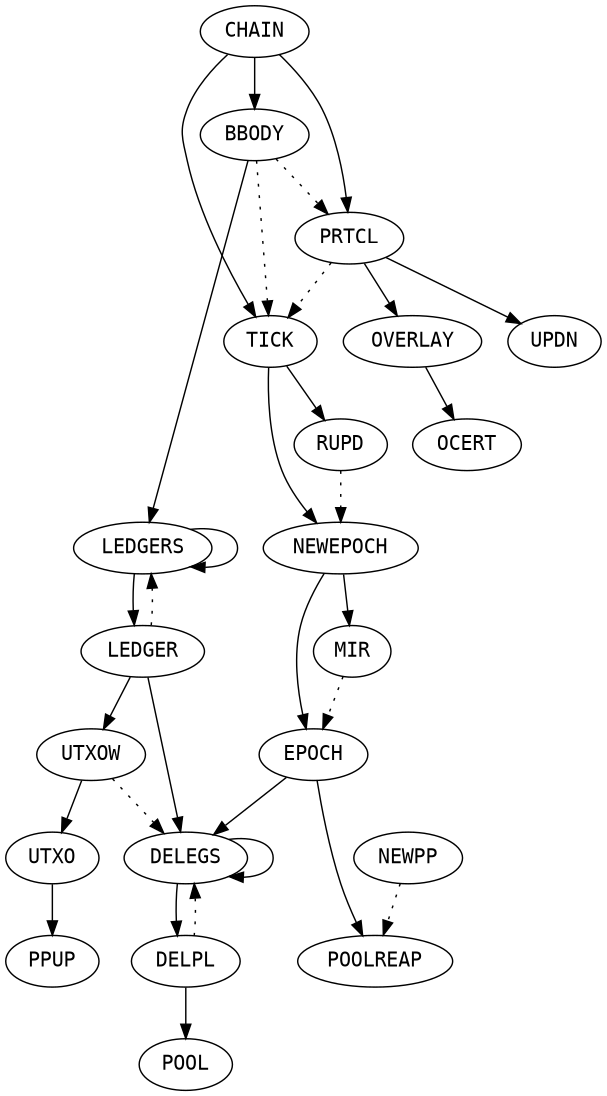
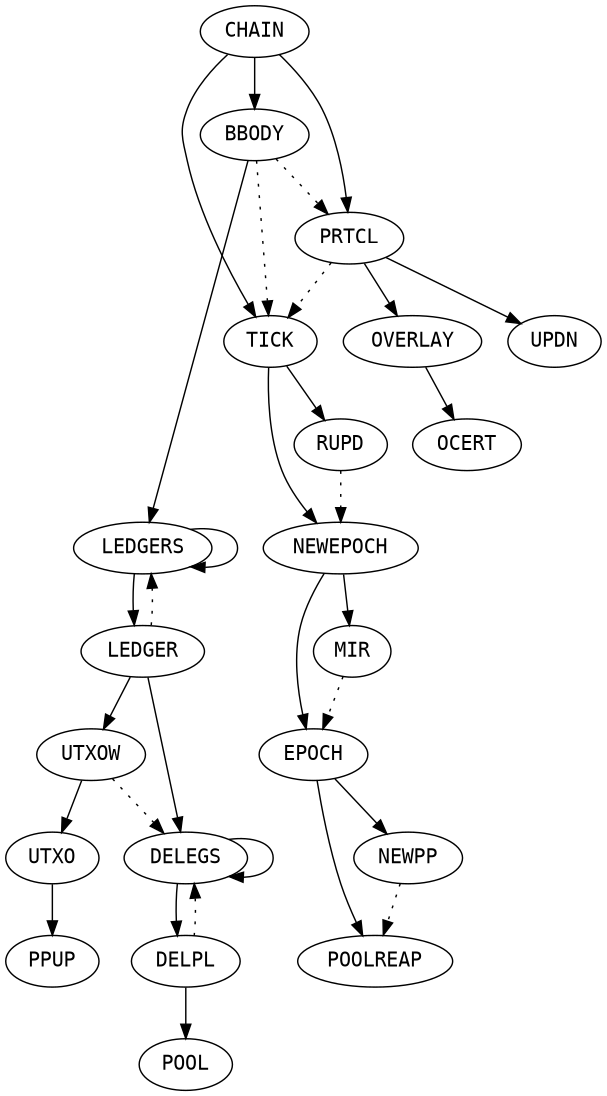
edge "EPOCH" -> "DELEGS": now "EPOCH" -> "NEWPP"
